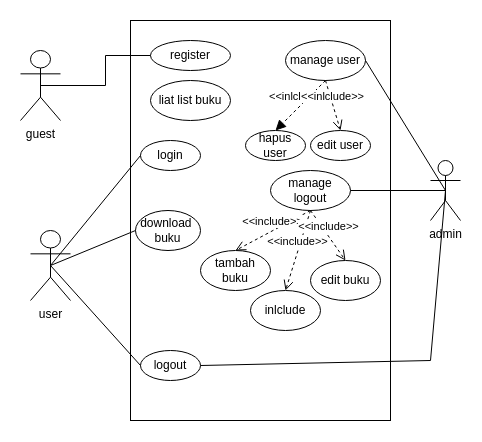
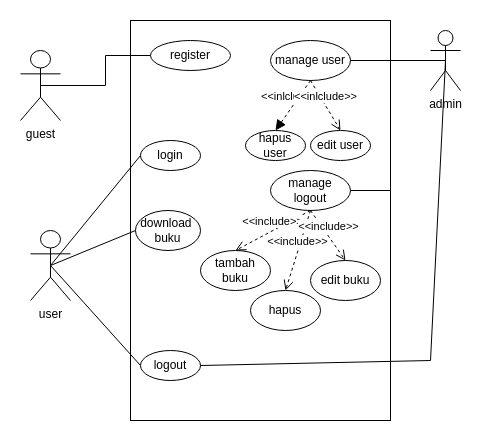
node "manage user": moved (326, 61) -> (311, 61)
node "liat list buku": removed
node "admin": moved (446, 191) -> (446, 61)
node "inlclude": label "inlclude" -> "hapus"
